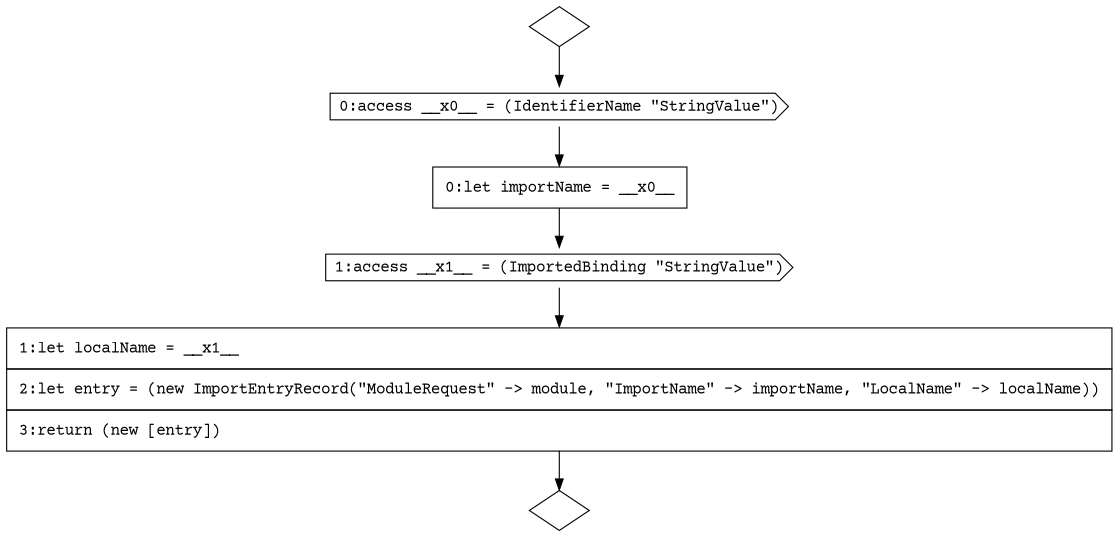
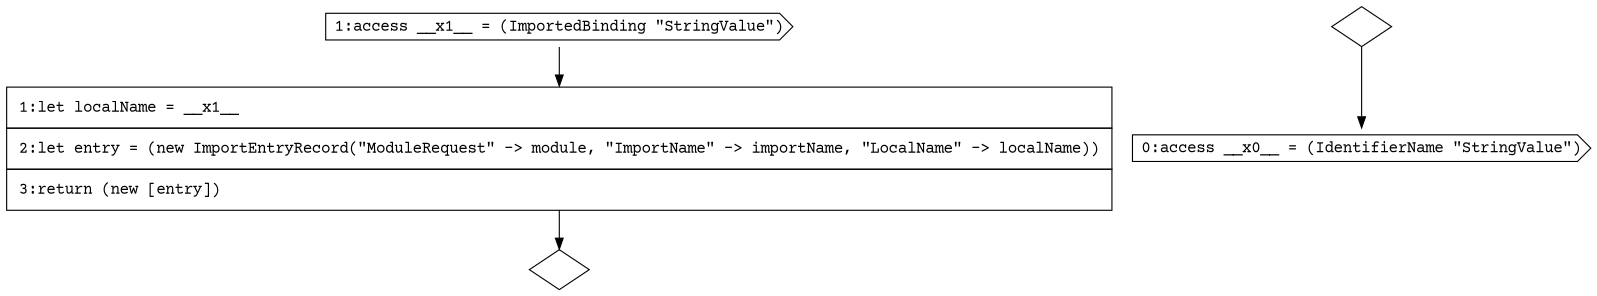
node "0:let importName = __x0__": removed
